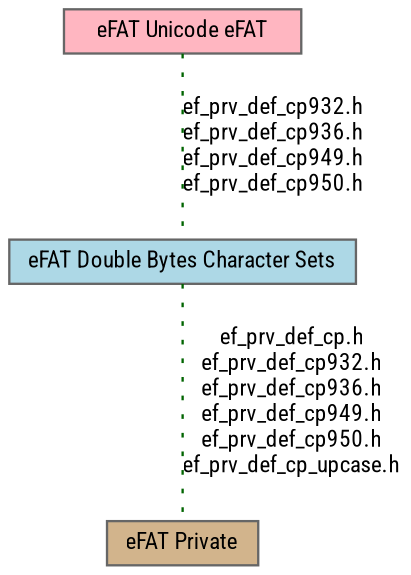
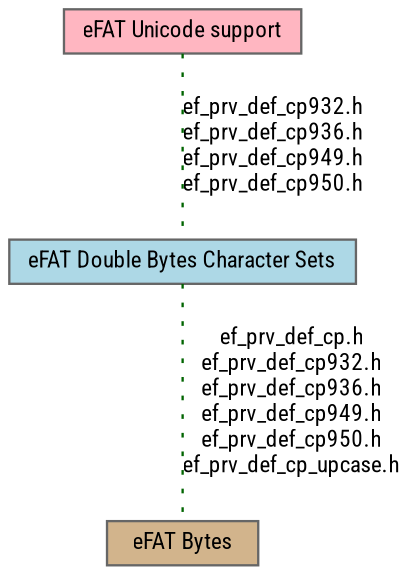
node "eFAT Unicode eFAT": label "eFAT Unicode eFAT" -> "eFAT Unicode support"
node "eFAT Private": label "eFAT Private" -> "eFAT Bytes"
